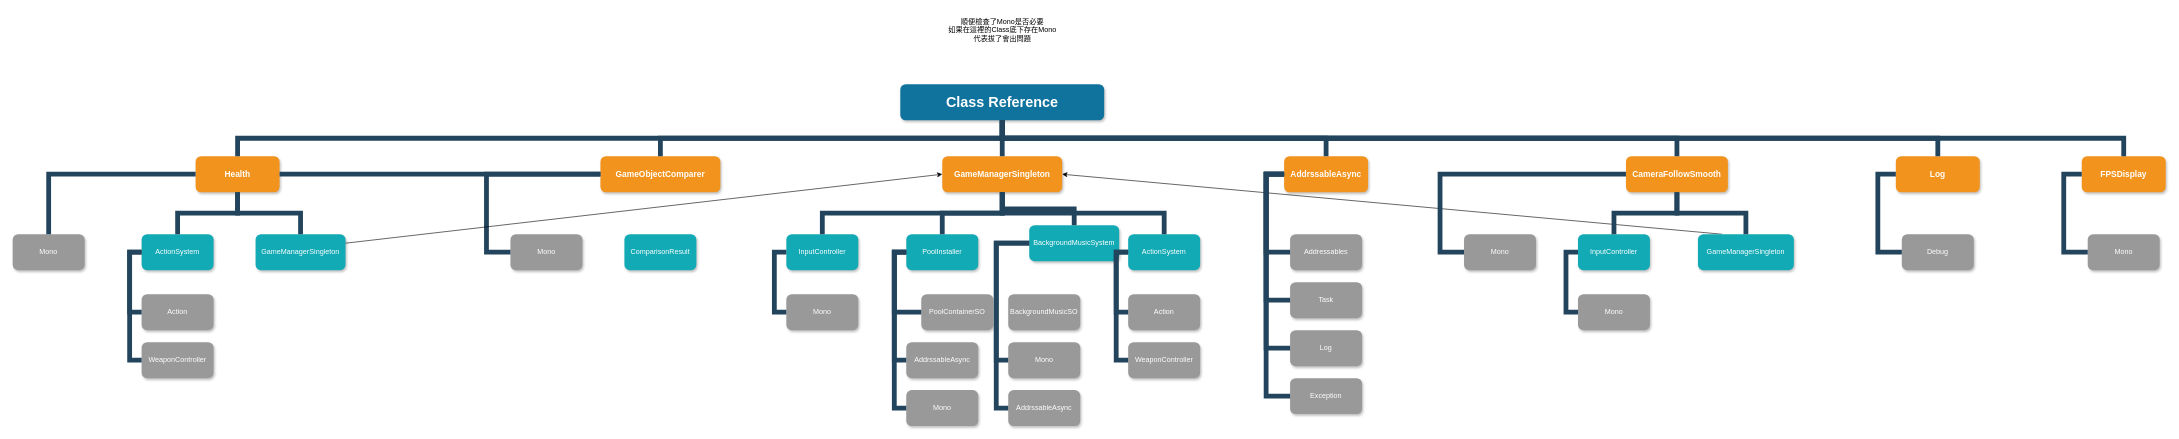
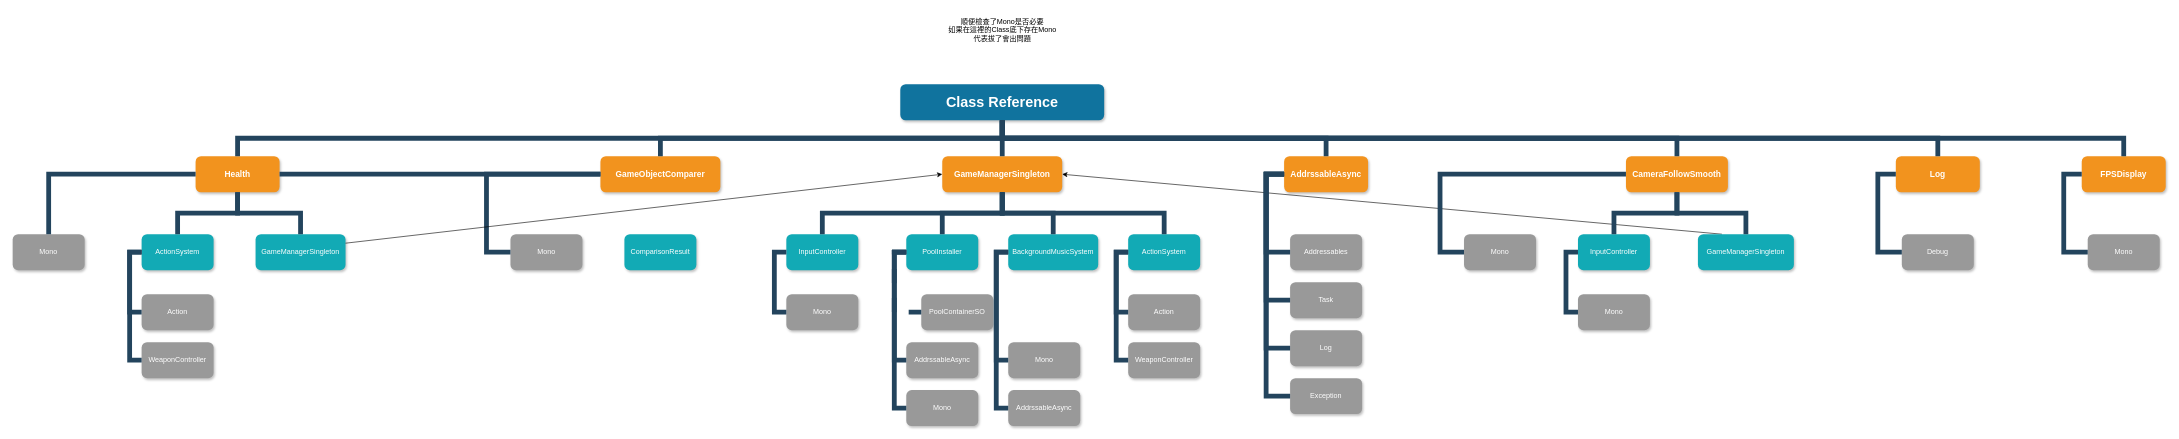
node "BackgroundMusicSystem": moved (1074, 243) -> (1053, 252)
edge "PoolInstaller" -- "PoolContainerSO": style solid -> dashed
node "BackgroundMusicSO": removed
